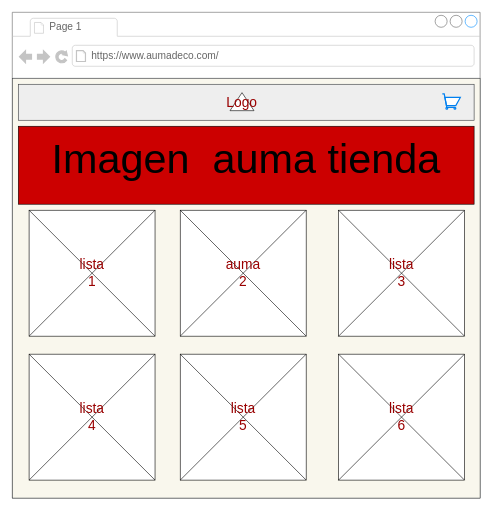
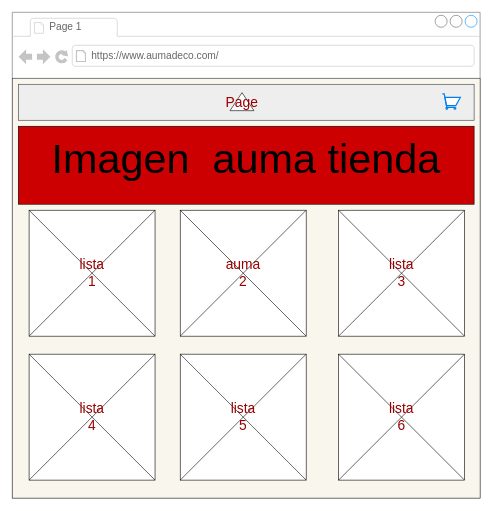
node "Logo": label "Logo" -> "Page"
